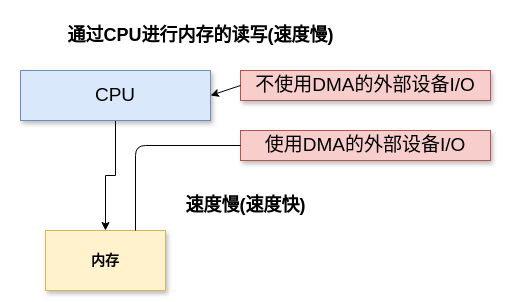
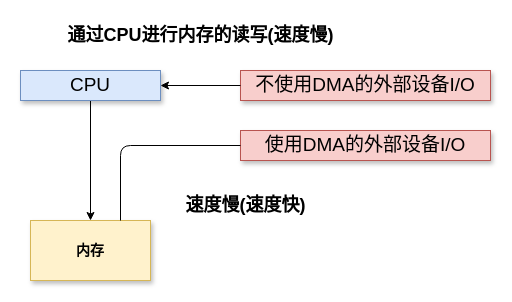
node "CPU": size 190x50 -> 140x30
node "内存": moved (106, 261) -> (91, 251)
